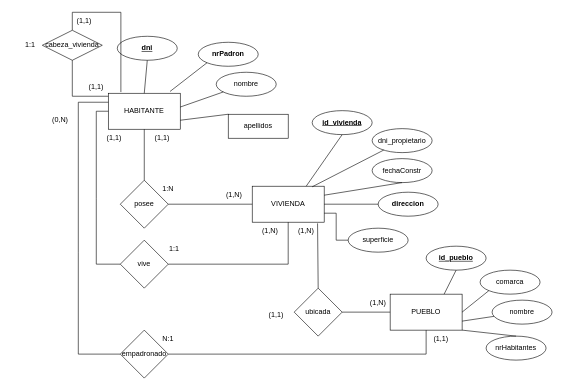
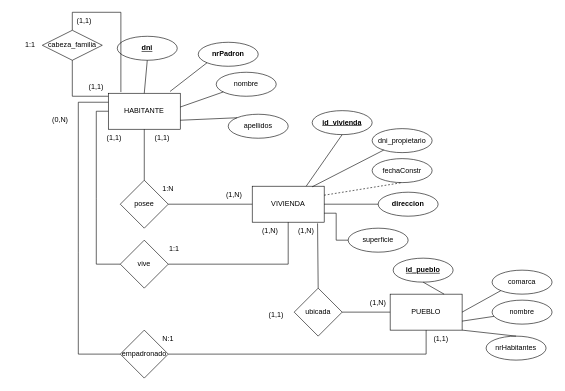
node "cabeza_vivienda": label "cabeza_vivienda" -> "cabeza_familia"
node "apellidos": shape rectangle -> ellipse
edge "fechaConstr" -- "VIVIENDA": style solid -> dashed
node "id_pueblo": moved (456, 258) -> (423, 270)
node "comarca": moved (510, 282) -> (522, 282)
